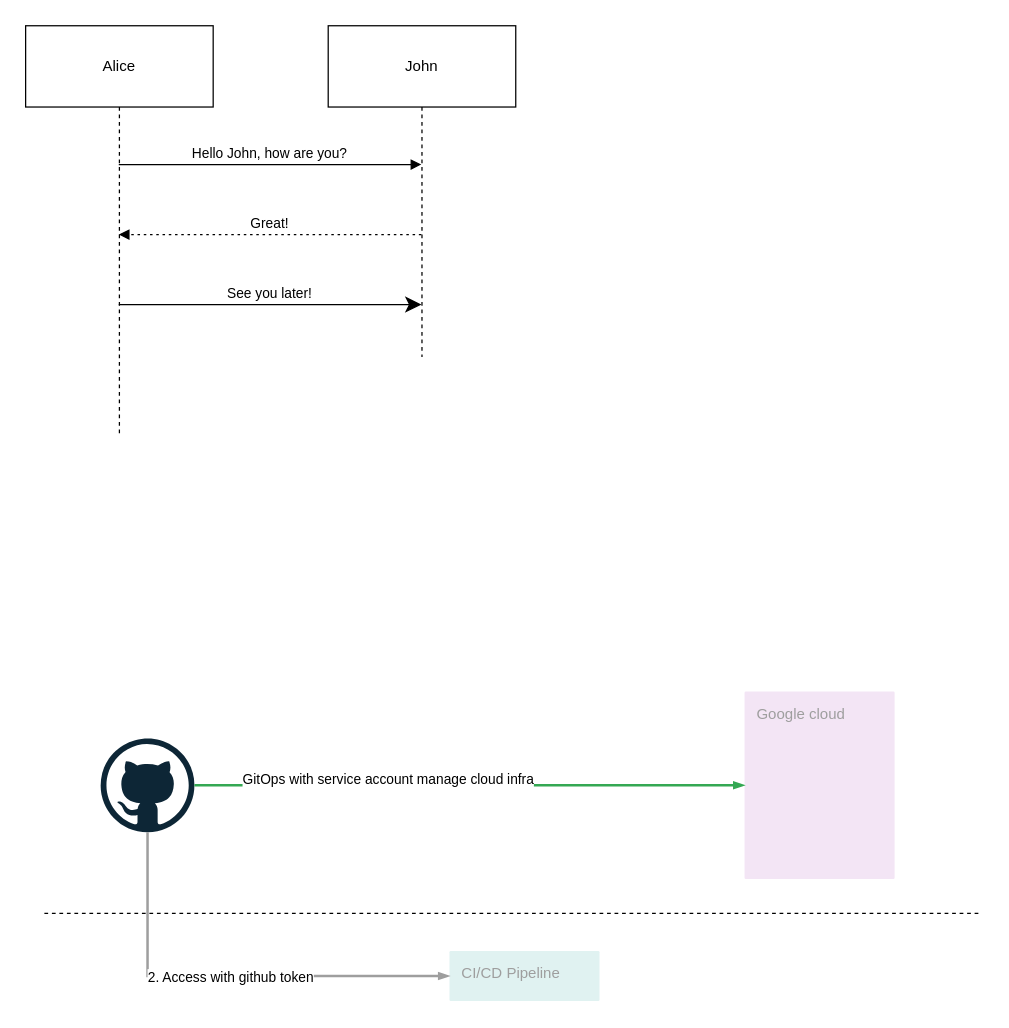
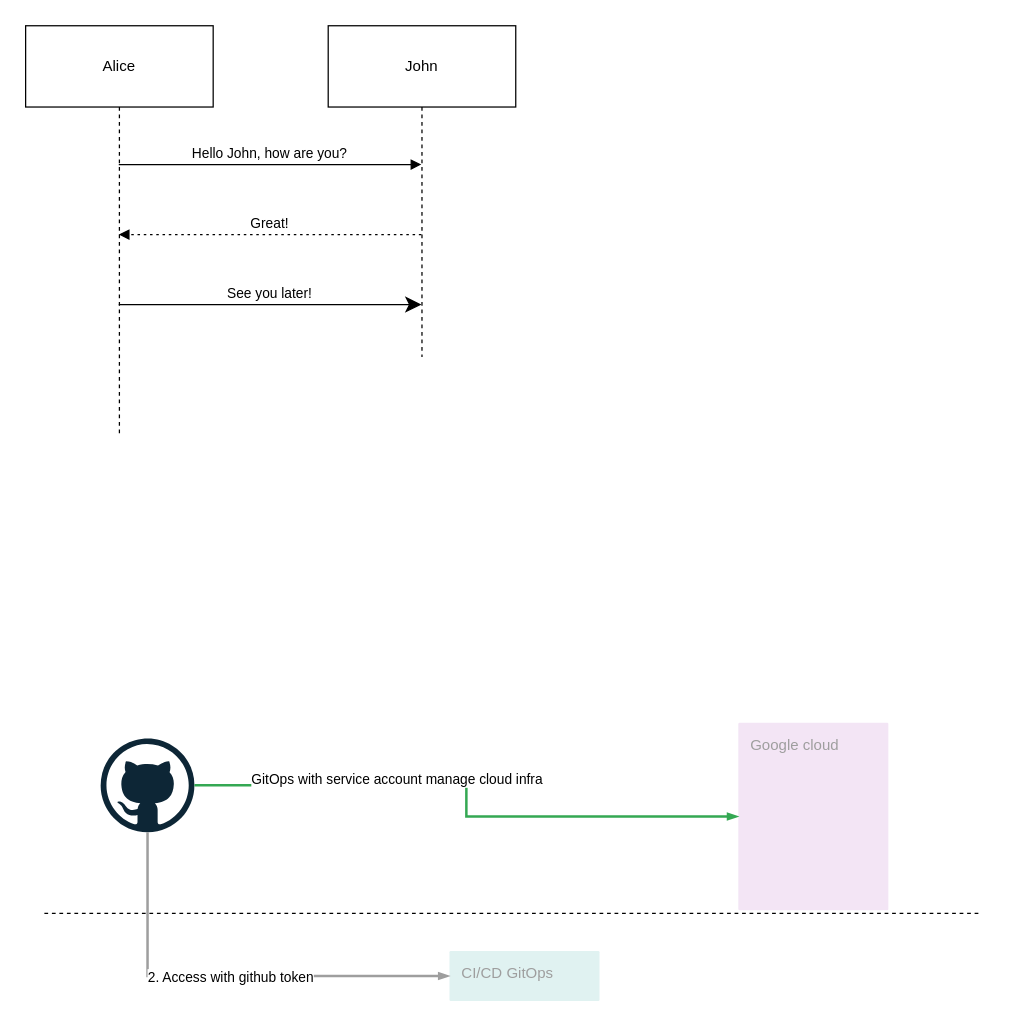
node "Google cloud": moved (819, 785) -> (813, 816)
node "CI/CD Pipeline": label "CI/CD Pipeline" -> "CI/CD GitOps"
